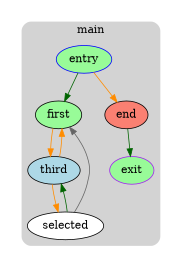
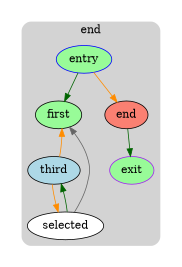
cluster "main": label "main" -> "end"
edge "first" -> "third": removed
